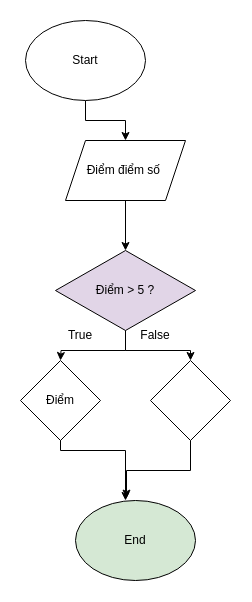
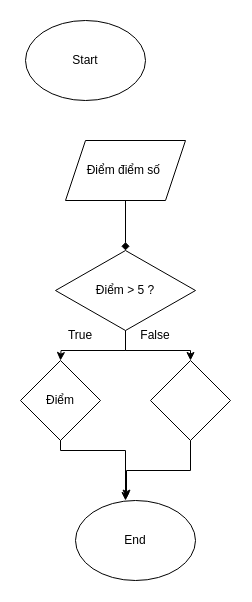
edge "Start" -> "Điểm điểm số": removed
edge "Điểm điểm số" -> "Điểm > 5 ?": arrowhead classic -> diamond
node "Điểm > 5 ?": fillcolor #e1d5e7 -> #ffffff
node "End": fillcolor #d5e8d4 -> #ffffff
